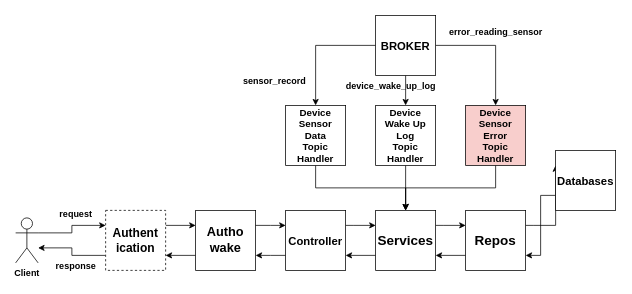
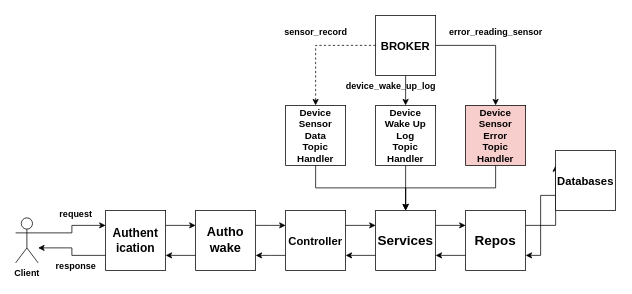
edge "BROKER" -> "DeviceSensorDataTopicHandler": style solid -> dashed
node "sensor_record": moved (274, 81) -> (315, 33)
node "Authentication": style dashed -> solid
